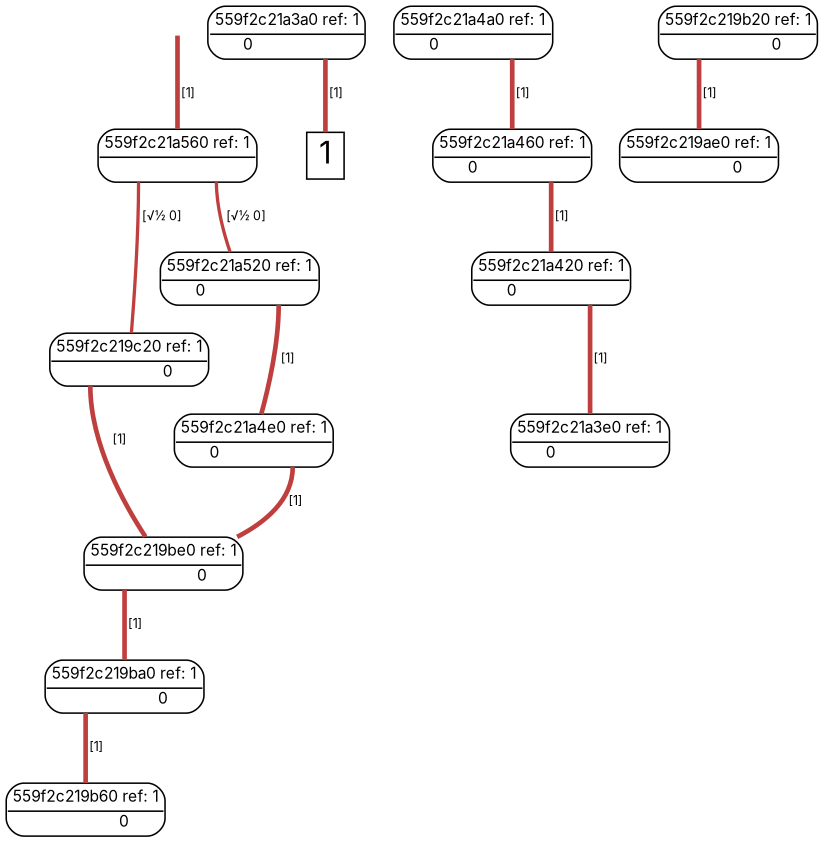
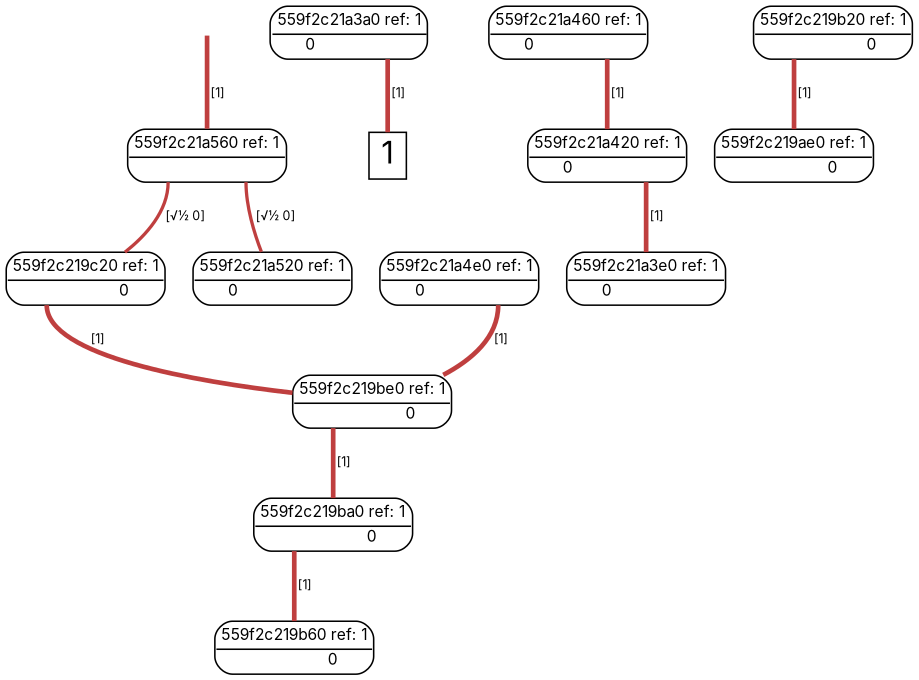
node "559f2c21a4a0 ref: 1": removed
edge "559f2c21a520 ref: 1" -- "559f2c21a4e0 ref: 1": removed, label "[1]"
